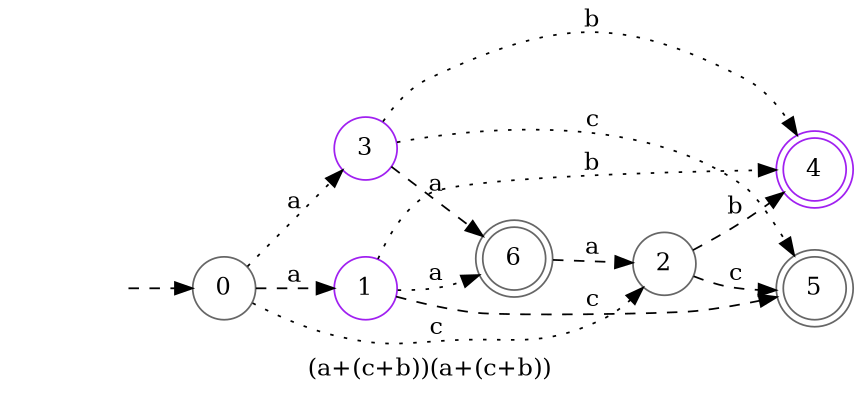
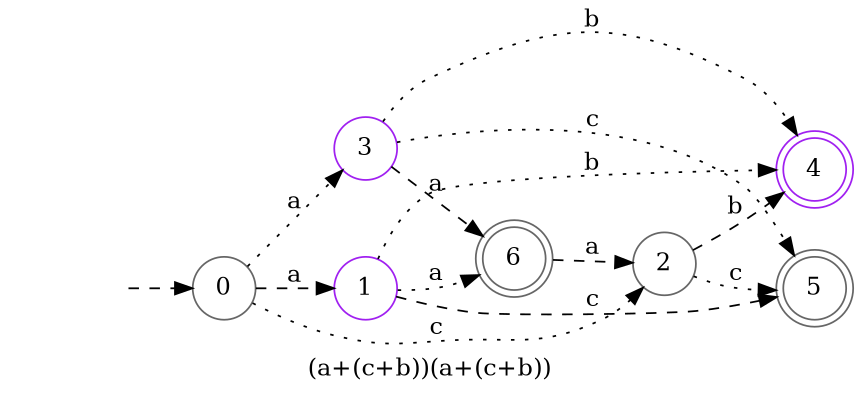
edge "2" -> "5": style dashed -> dotted
